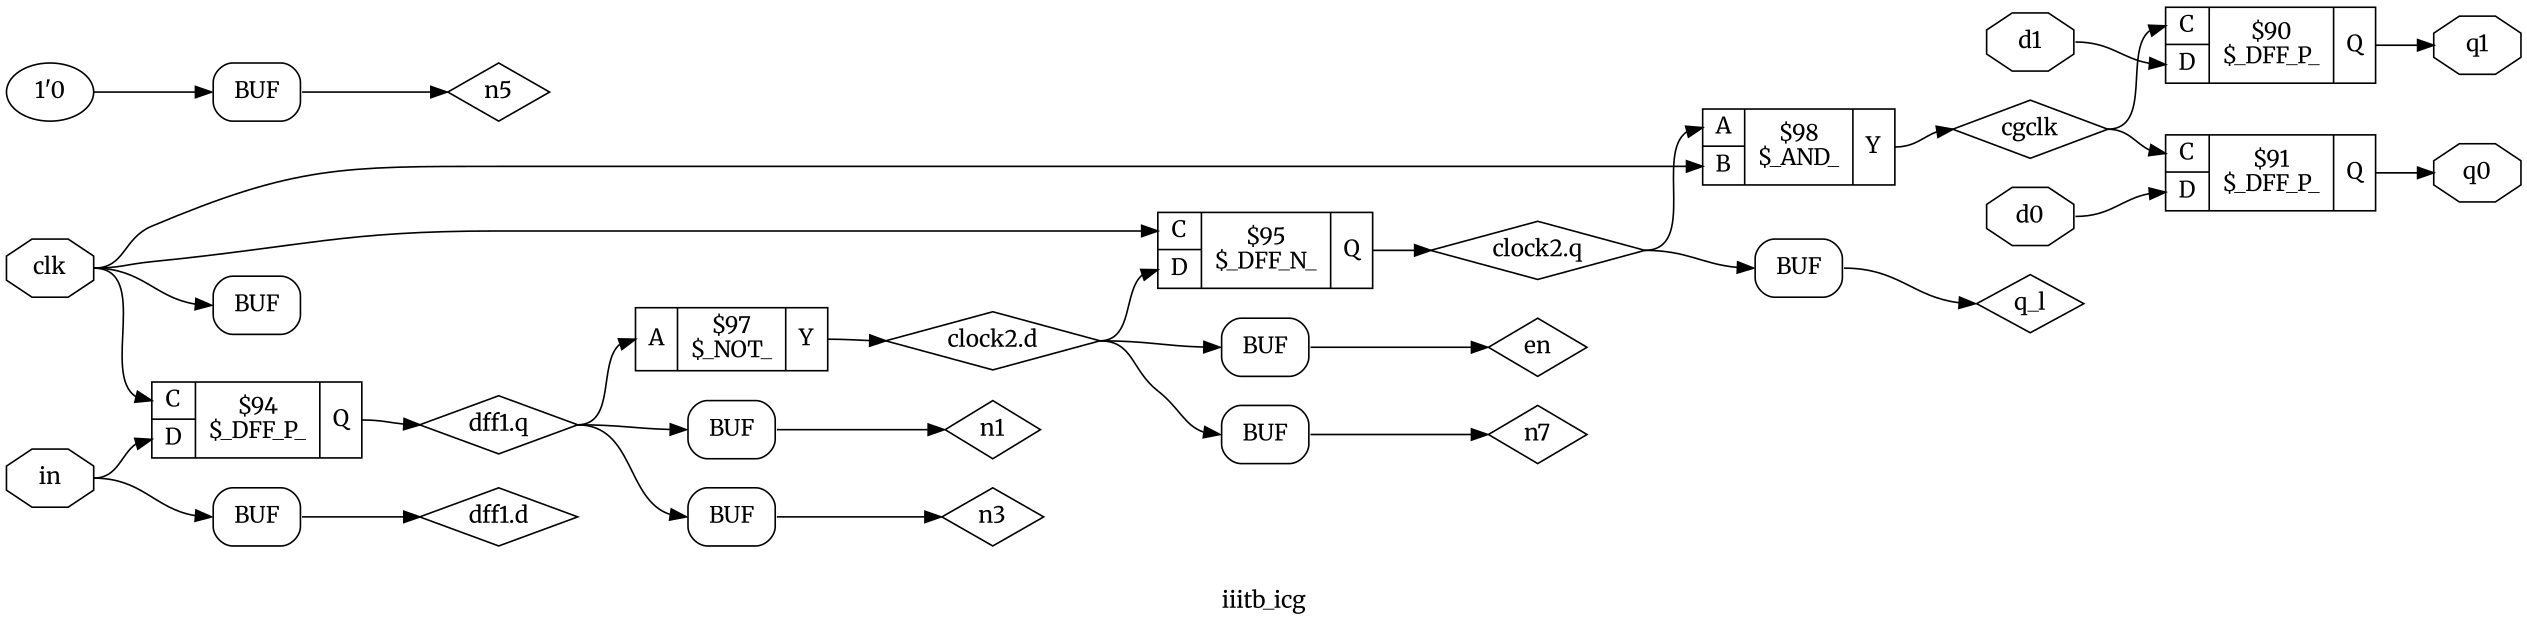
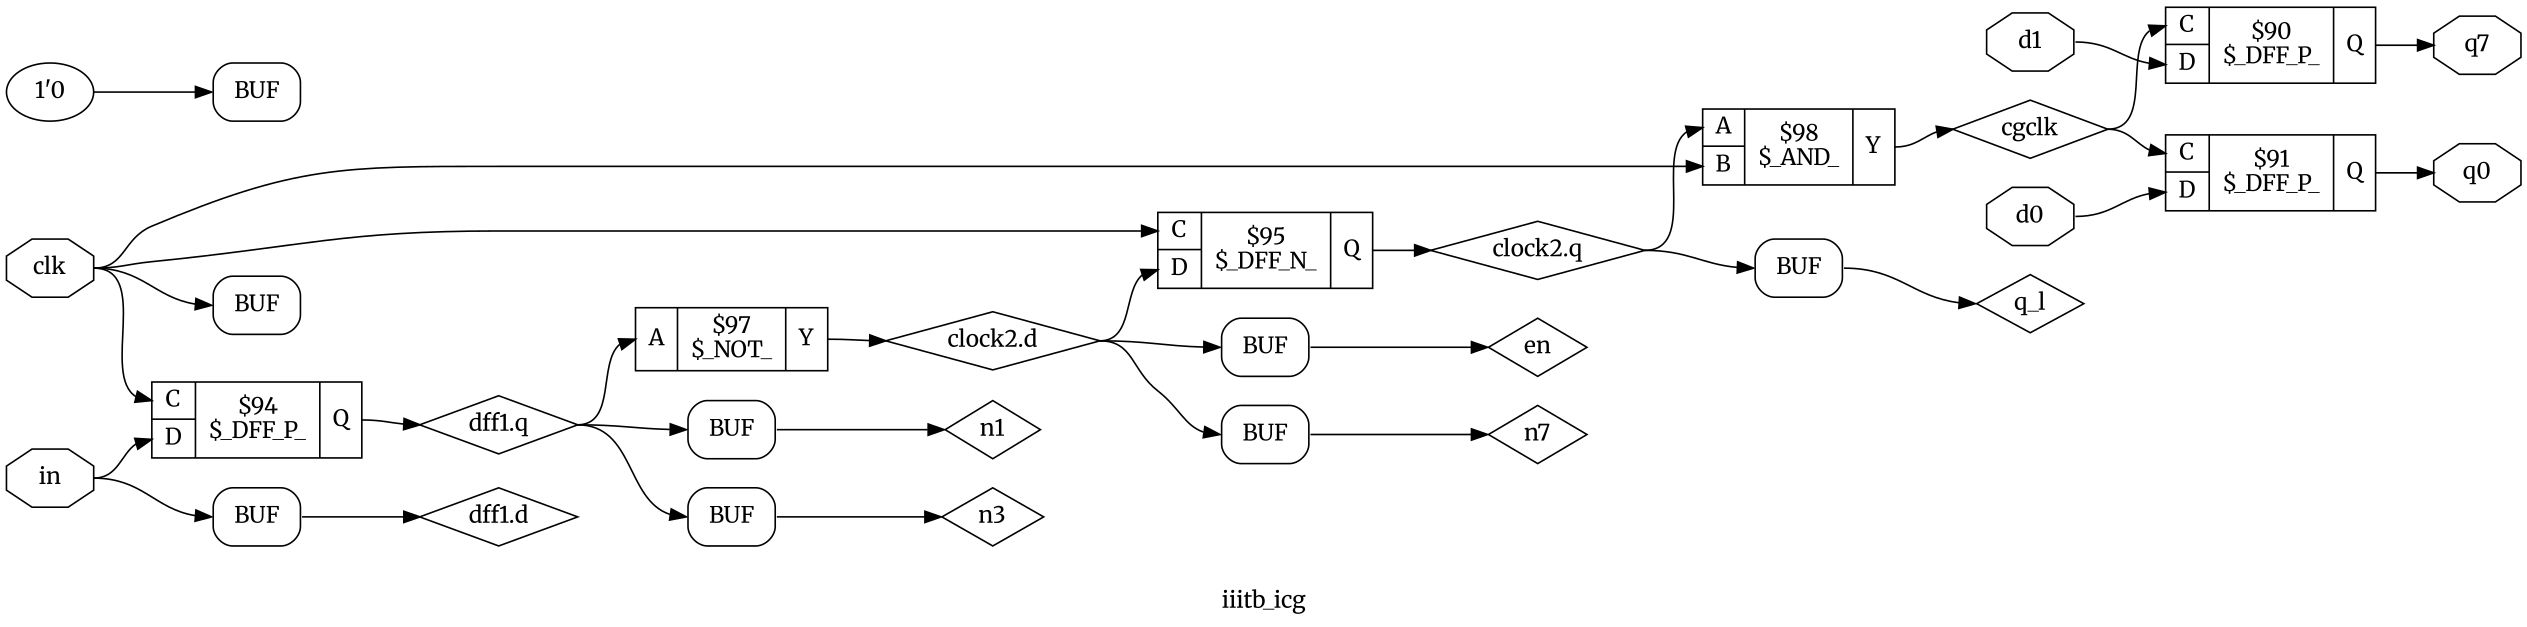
node "q1": label "q1" -> "q7"
node "n5": removed
